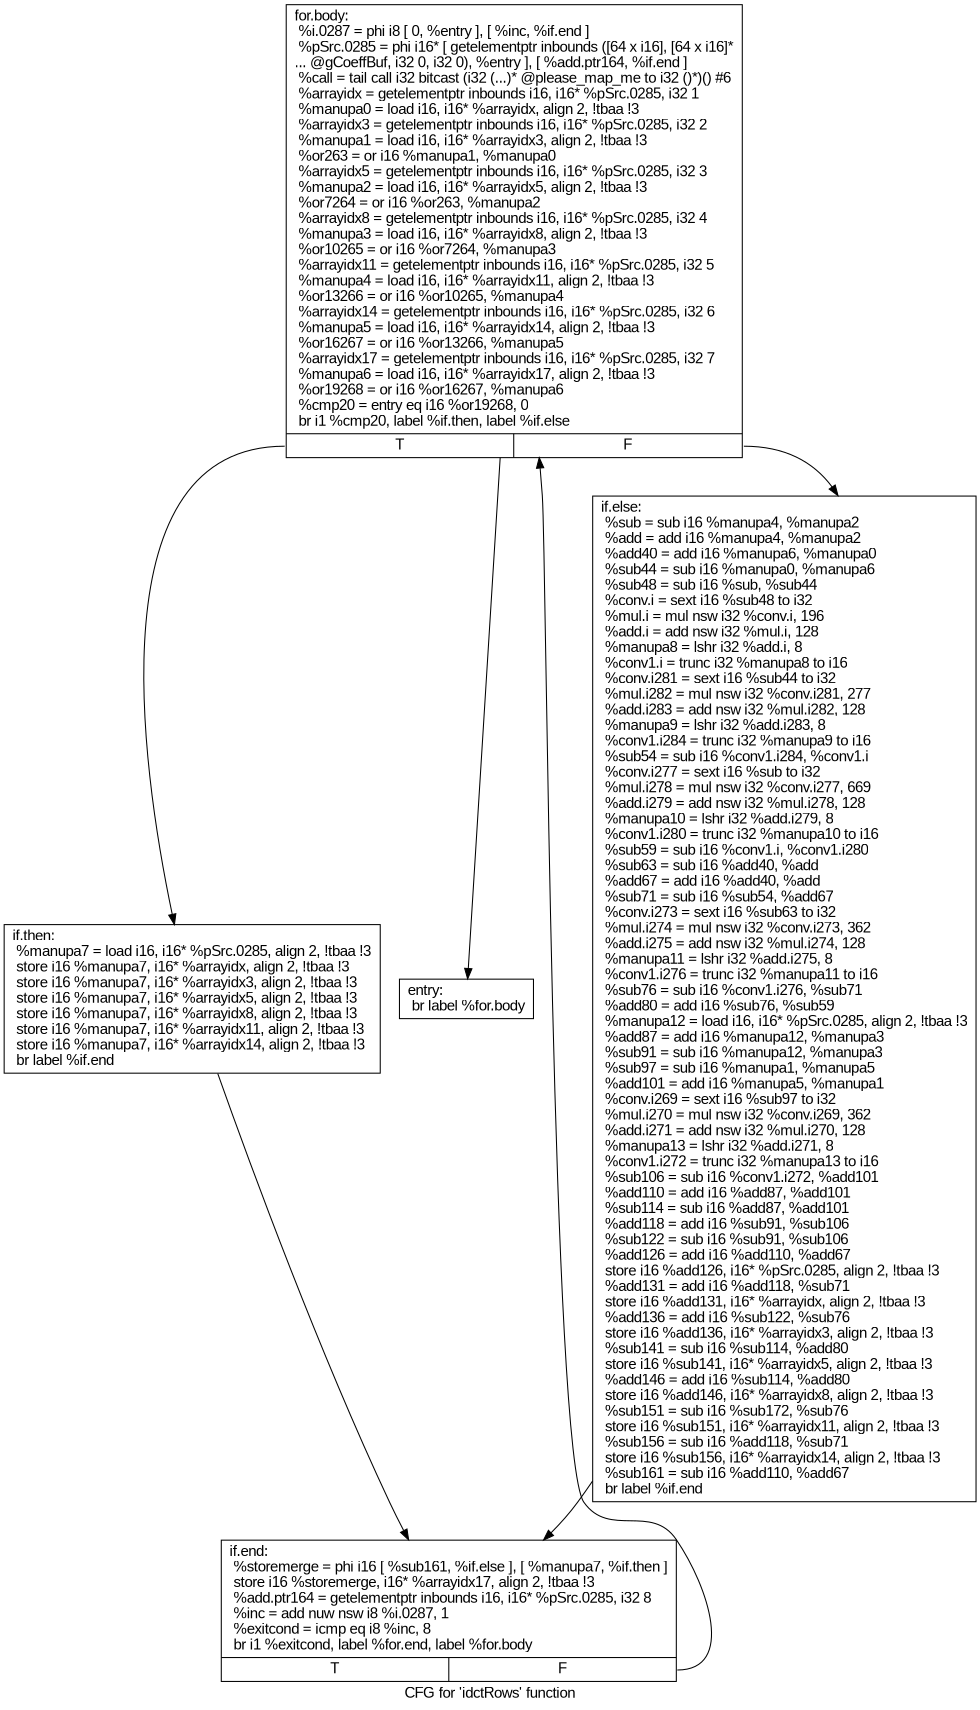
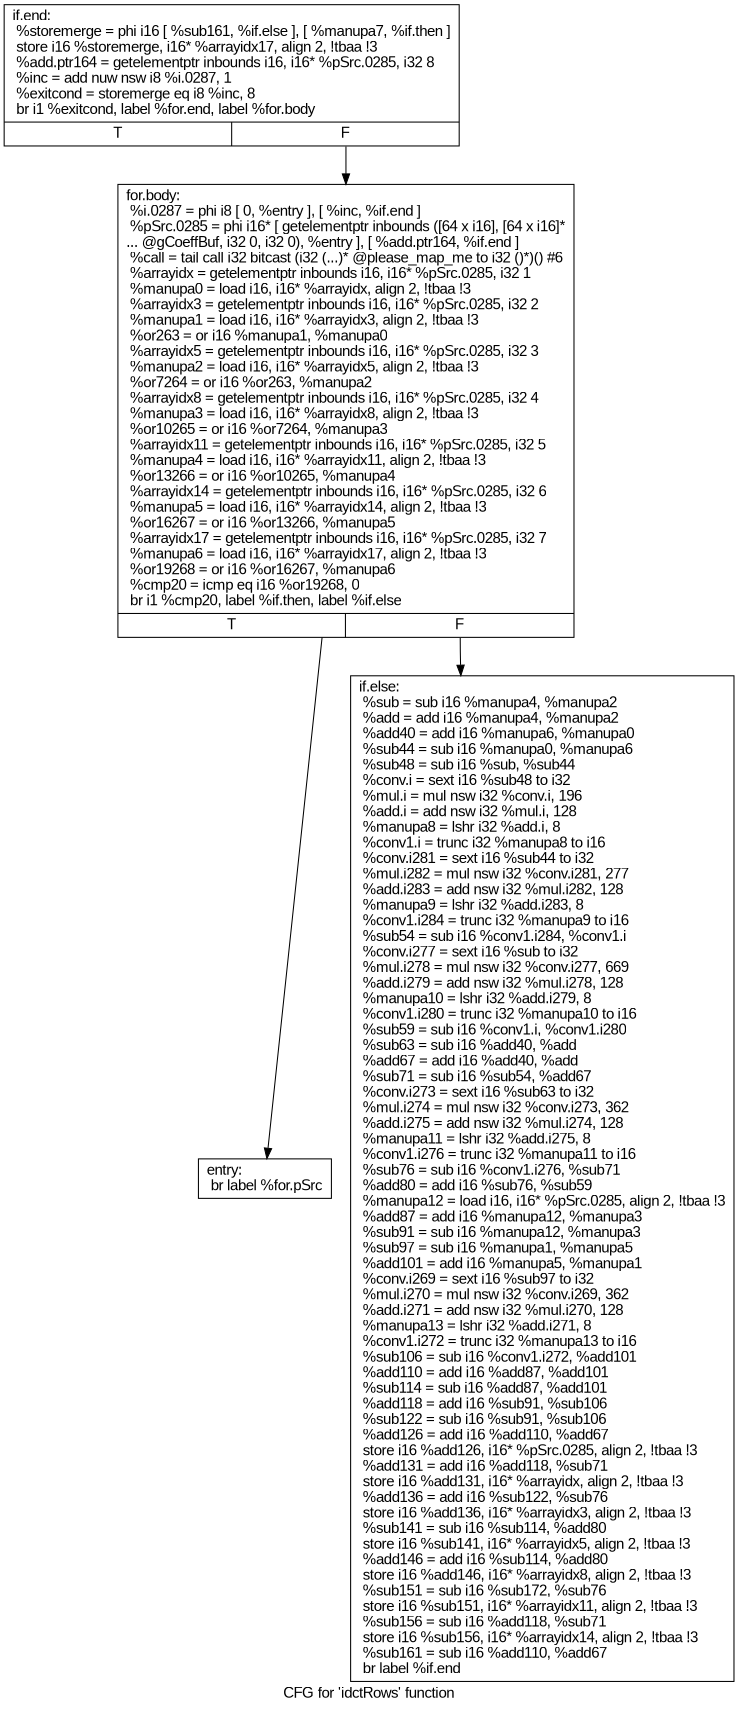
node "for.body:": text "%cmp20 = entry eq i16 %or19268, 0" -> "%cmp20 = icmp eq i16 %or19268, 0"
node "if.then:": removed
node "entry:": text "br label %for.body" -> "br label %for.pSrc"
edge "if.else:" -> "if.end:": removed
node "if.end:": text "%exitcond = icmp eq i8 %inc, 8" -> "%exitcond = storemerge eq i8 %inc, 8"
